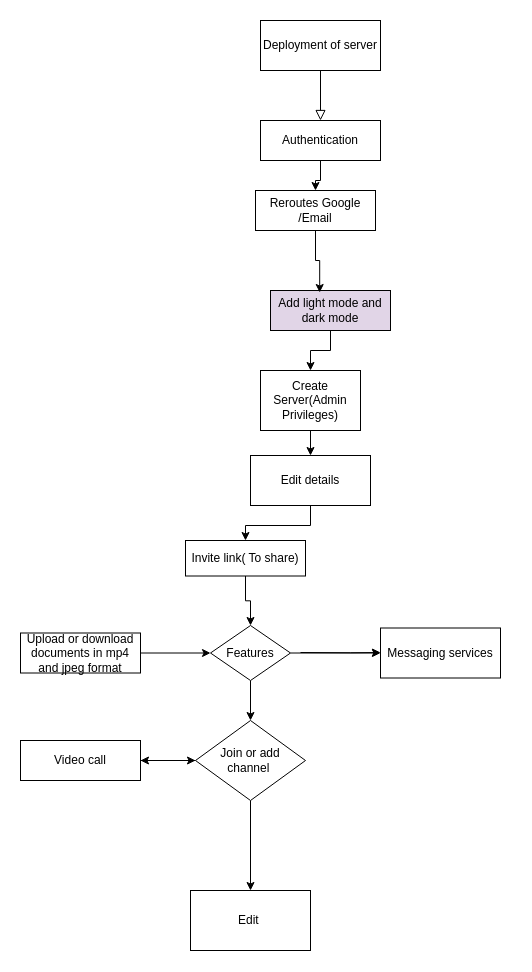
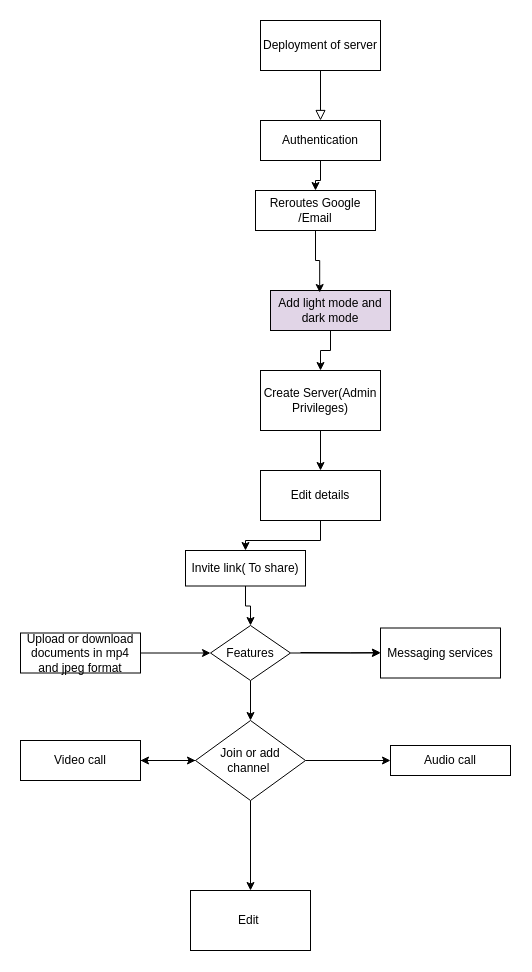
node "Create Server(Admin Privileges)": size 100x60 -> 120x60
node "Edit details": moved (311, 481) -> (321, 496)
node "Invite link( To share)": moved (246, 558) -> (246, 568)
edge "Join or add channel" -> "Audio call": added
node "Audio call": added
